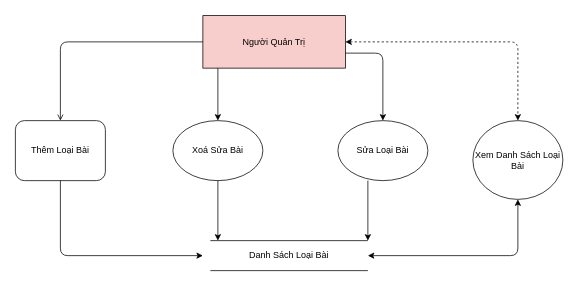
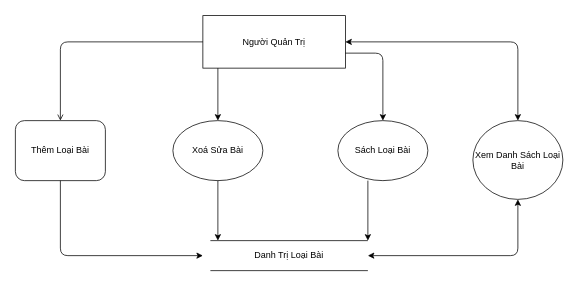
node "Người Quản Trị": fillcolor #f8cecc -> #ffffff
edge "Người Quản Trị" -- "Xem Danh Sách Loại Bài": style dashed -> solid
node "Sửa Loại Bài": label "Sửa Loại Bài" -> "Sách Loại Bài"
node "Danh Sách Loại Bài": label "Danh Sách Loại Bài" -> "Danh Trị Loại Bài"
